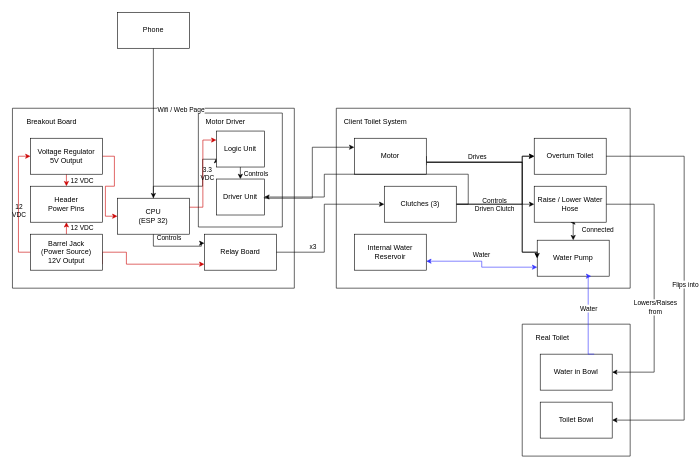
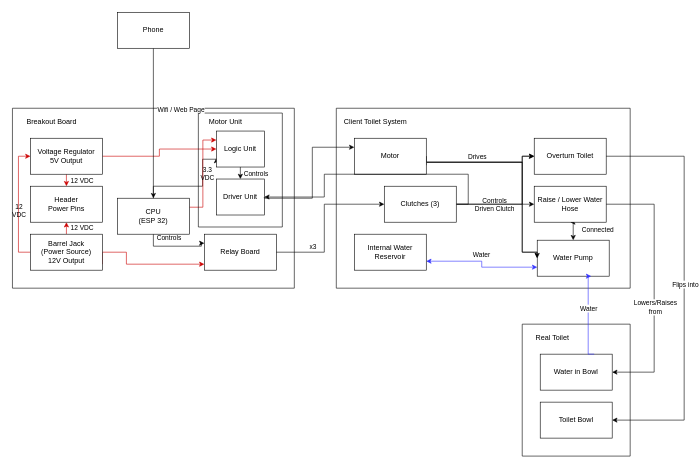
node "Motor Driver": label "Motor Driver" -> "Motor Unit"
edge "Voltage Regulator 5V Output" -> "CPU (ESP 32)": now "Voltage Regulator 5V Output" -> "Logic Unit"
